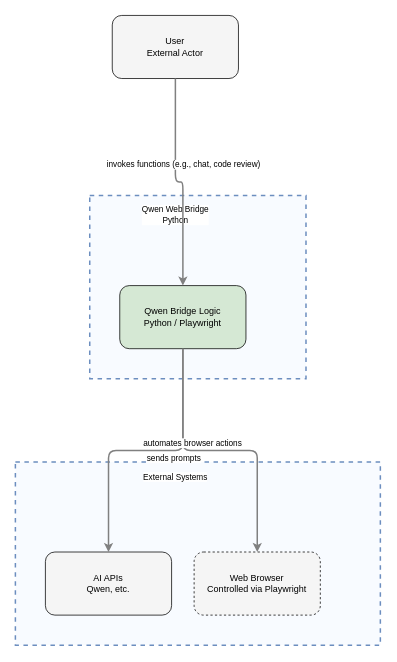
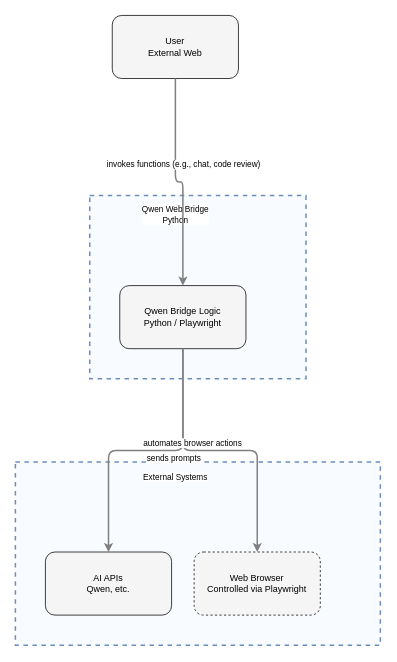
node "User External Actor": label "User External Actor" -> "User External Web"
node "Qwen Bridge Logic Python / Playwright": fillcolor #d5e8d4 -> #f5f5f5
